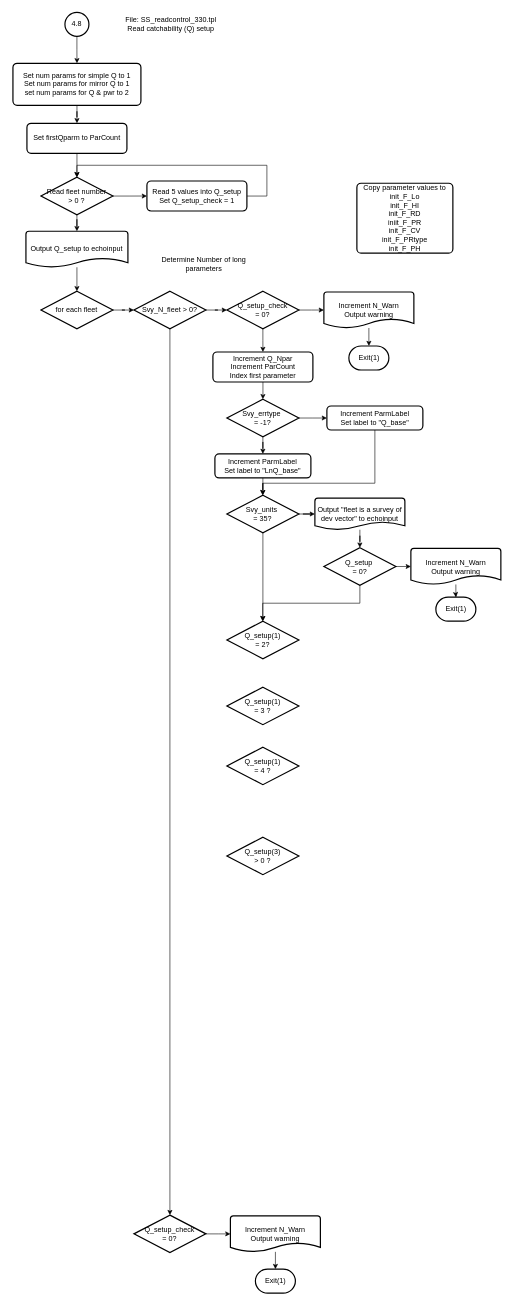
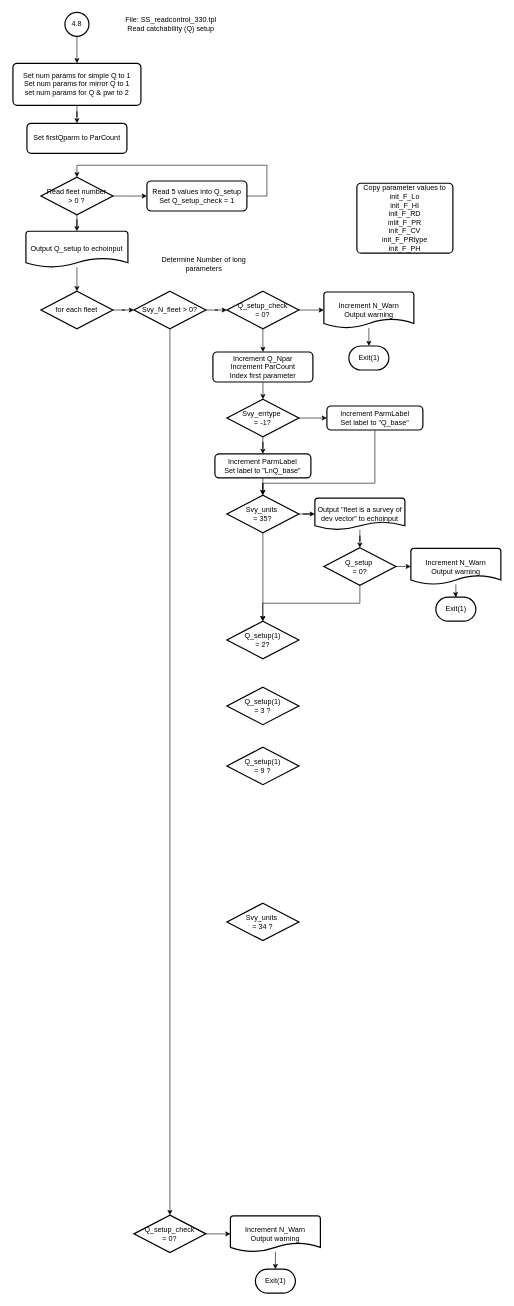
edge "Set firstQparm to ParCount" -> "Read fleet number > 0 ?": removed
node "Q_setup(1) = 4 ?": label "Q_setup(1) = 4 ?" -> "Q_setup(1) = 9 ?"
node "Q_setup(3) > 0 ?": removed
node "Svy_units = 34 ?": added
